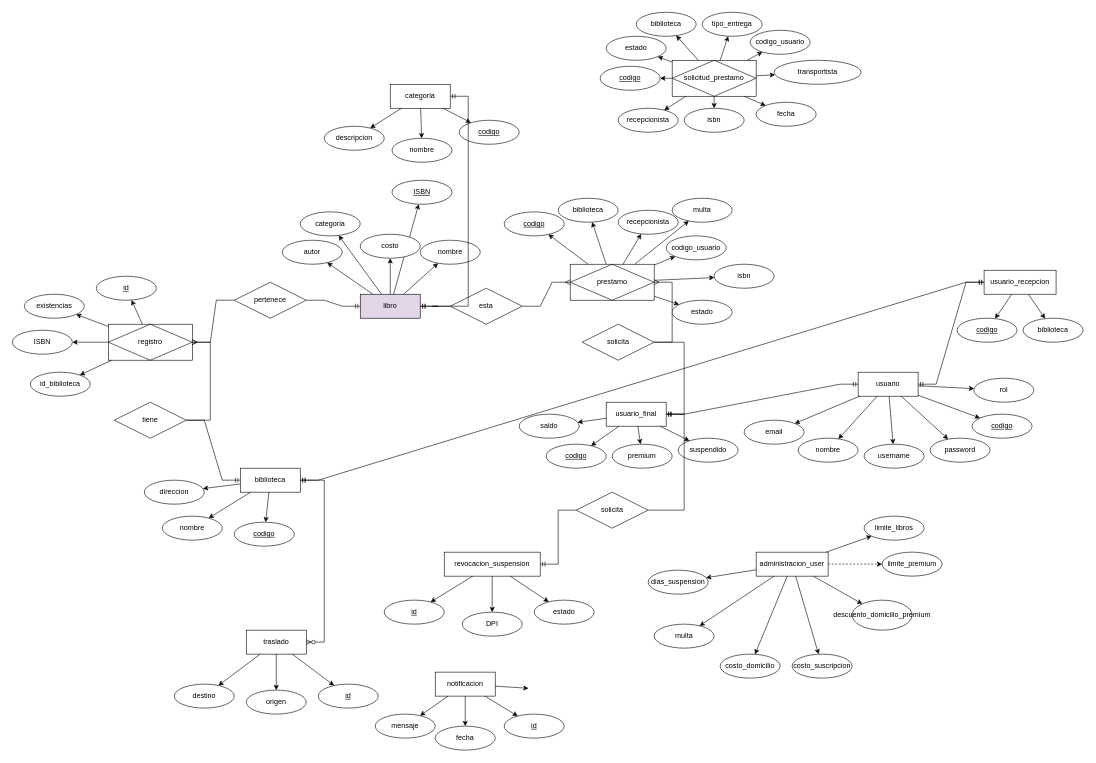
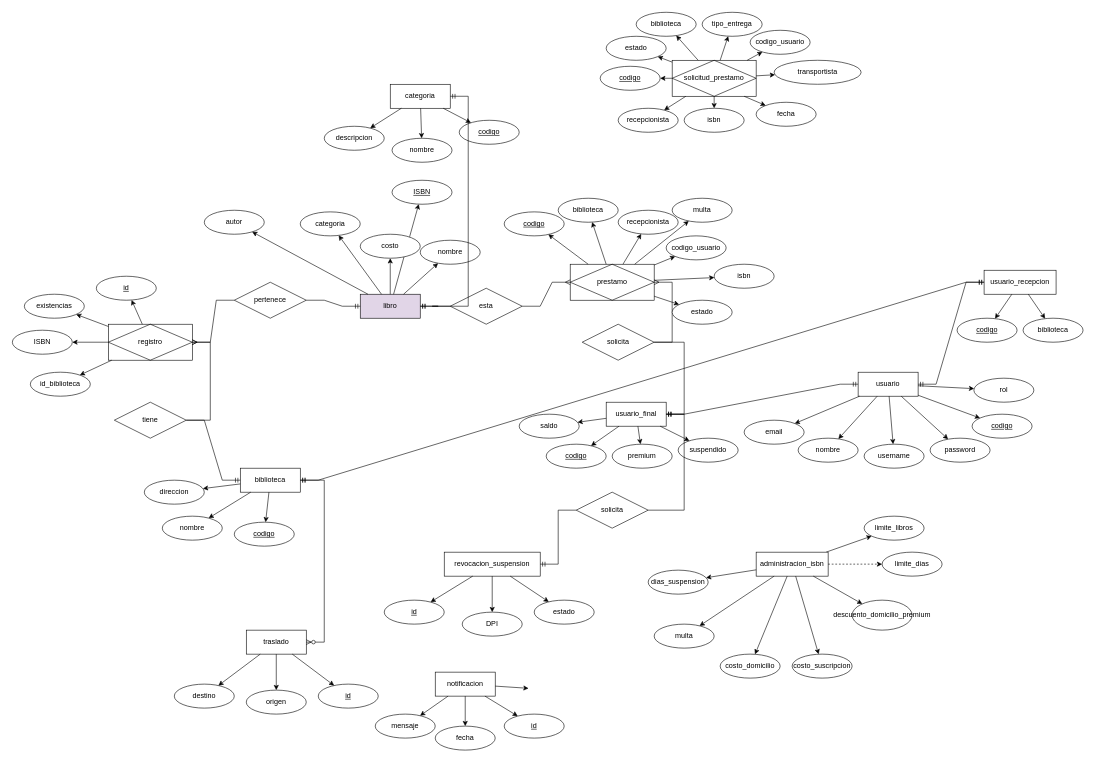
node "autor": moved (312, 252) -> (234, 222)
node "administracion_user": label "administracion_user" -> "administracion_isbn"
node "limite_premium": label "limite_premium" -> "limite_dias"
